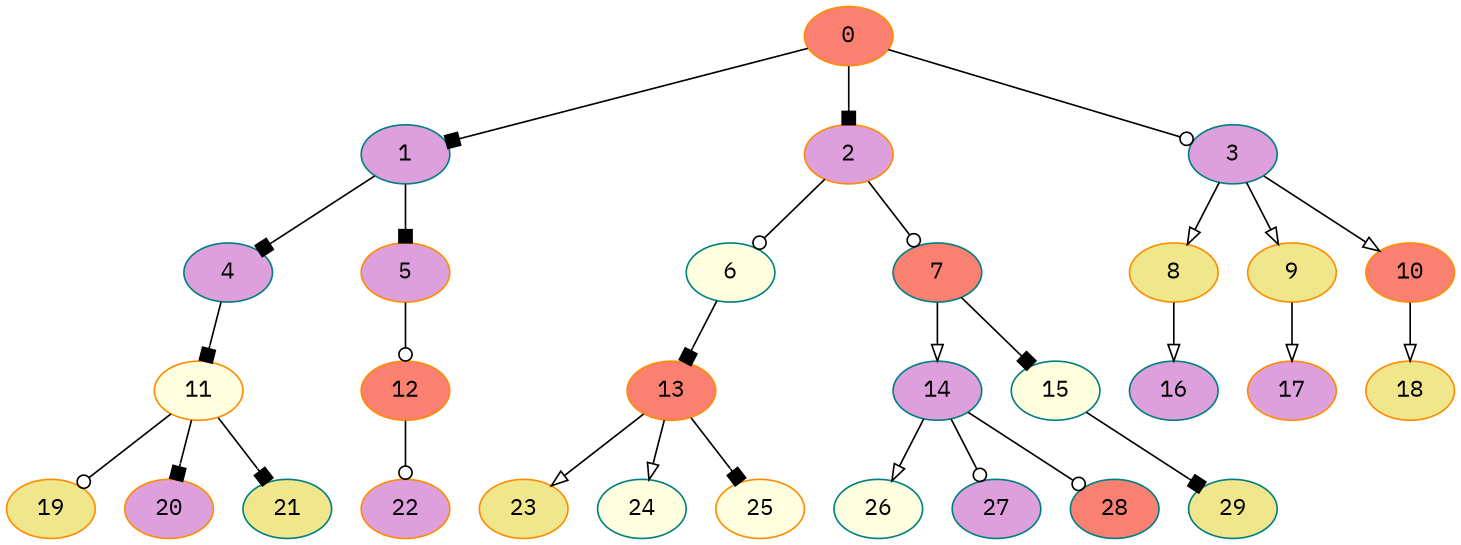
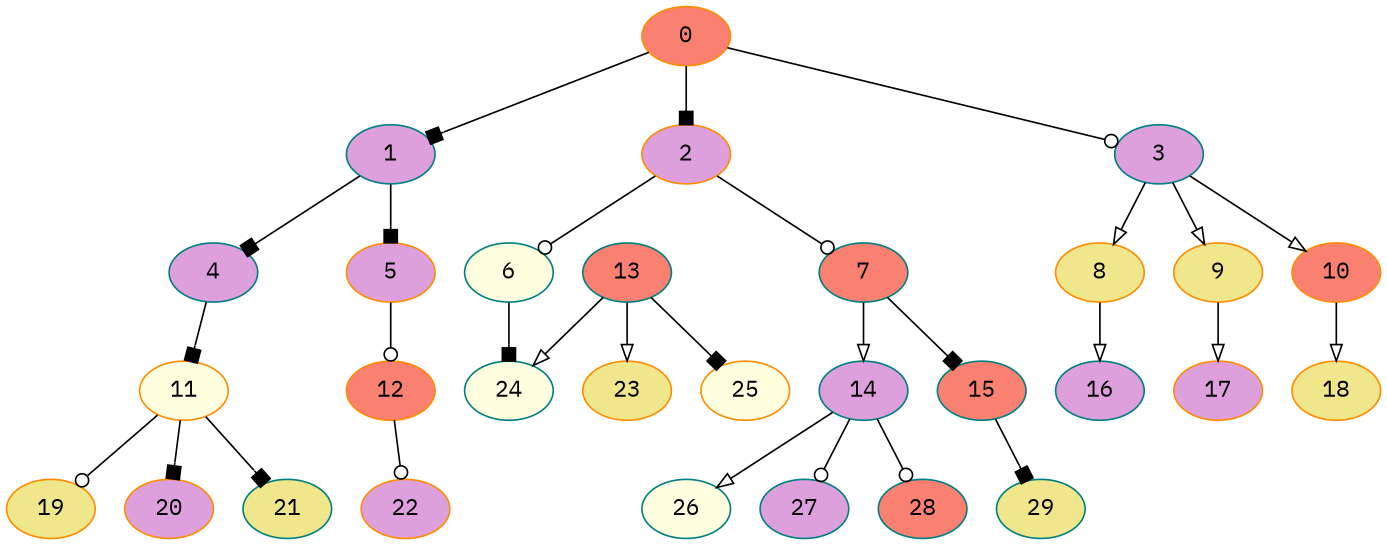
edge "6" -> "13": now "6" -> "24"
node "13": color darkorange -> teal
node "15": fillcolor lightyellow -> salmon
